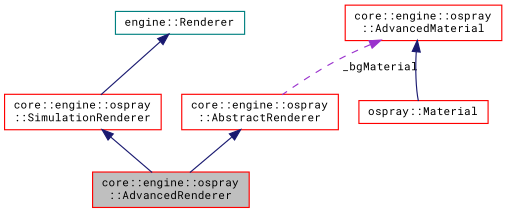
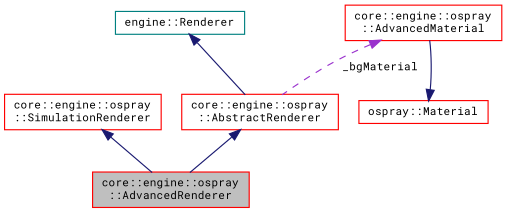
edge "core::engine::ospray ::SimulationRenderer" -> "engine::Renderer": now "core::engine::ospray ::AbstractRenderer" -> "engine::Renderer"
edge "ospray::Material" -> "core::engine::ospray ::AdvancedMaterial": reversed
